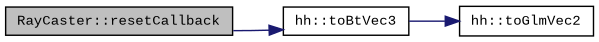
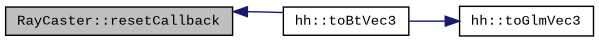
node "hh::toGlmVec2": label "hh::toGlmVec2" -> "hh::toGlmVec3"
edge "RayCaster::resetCallback" -> "hh::toBtVec3": reversed
